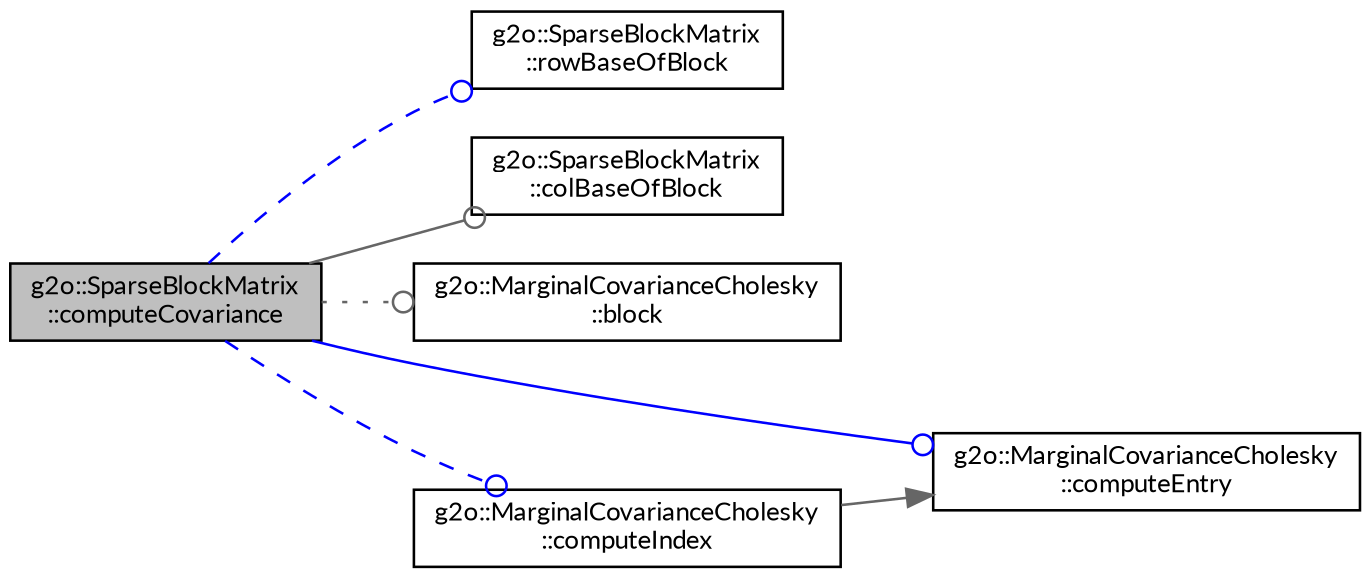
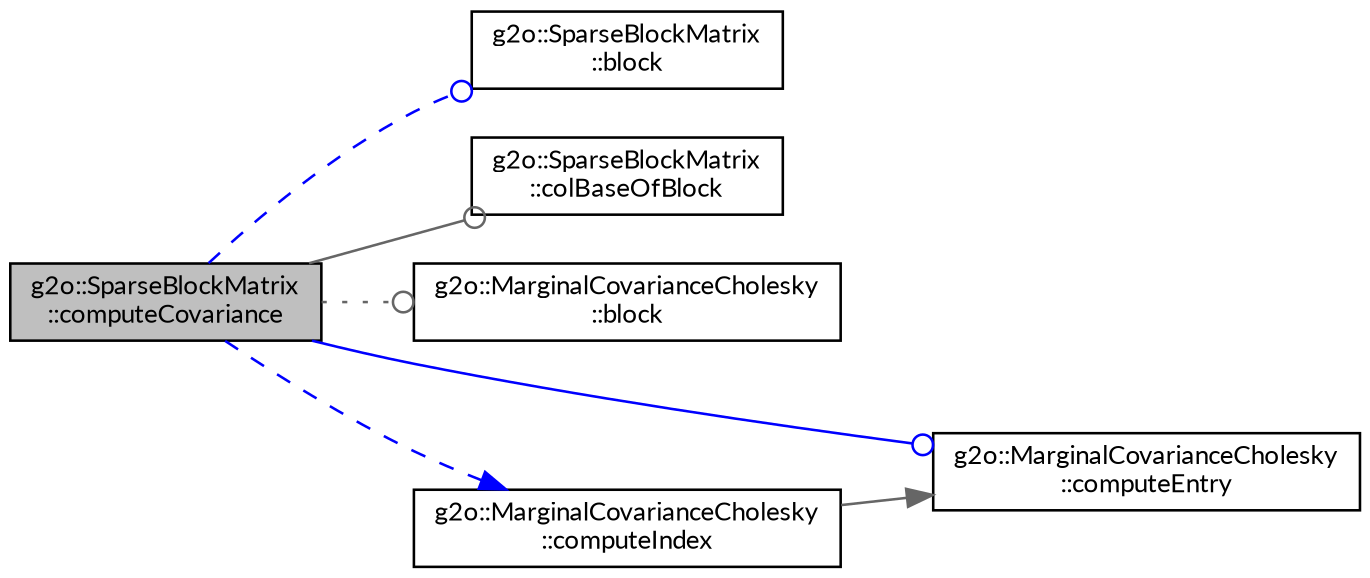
node "g2o::SparseBlockMatrix ::rowBaseOfBlock": label "g2o::SparseBlockMatrix ::rowBaseOfBlock" -> "g2o::SparseBlockMatrix ::block"
edge "g2o::SparseBlockMatrix ::computeCovariance" -> "g2o::MarginalCovarianceCholesky ::computeIndex": arrowhead odot -> normal
